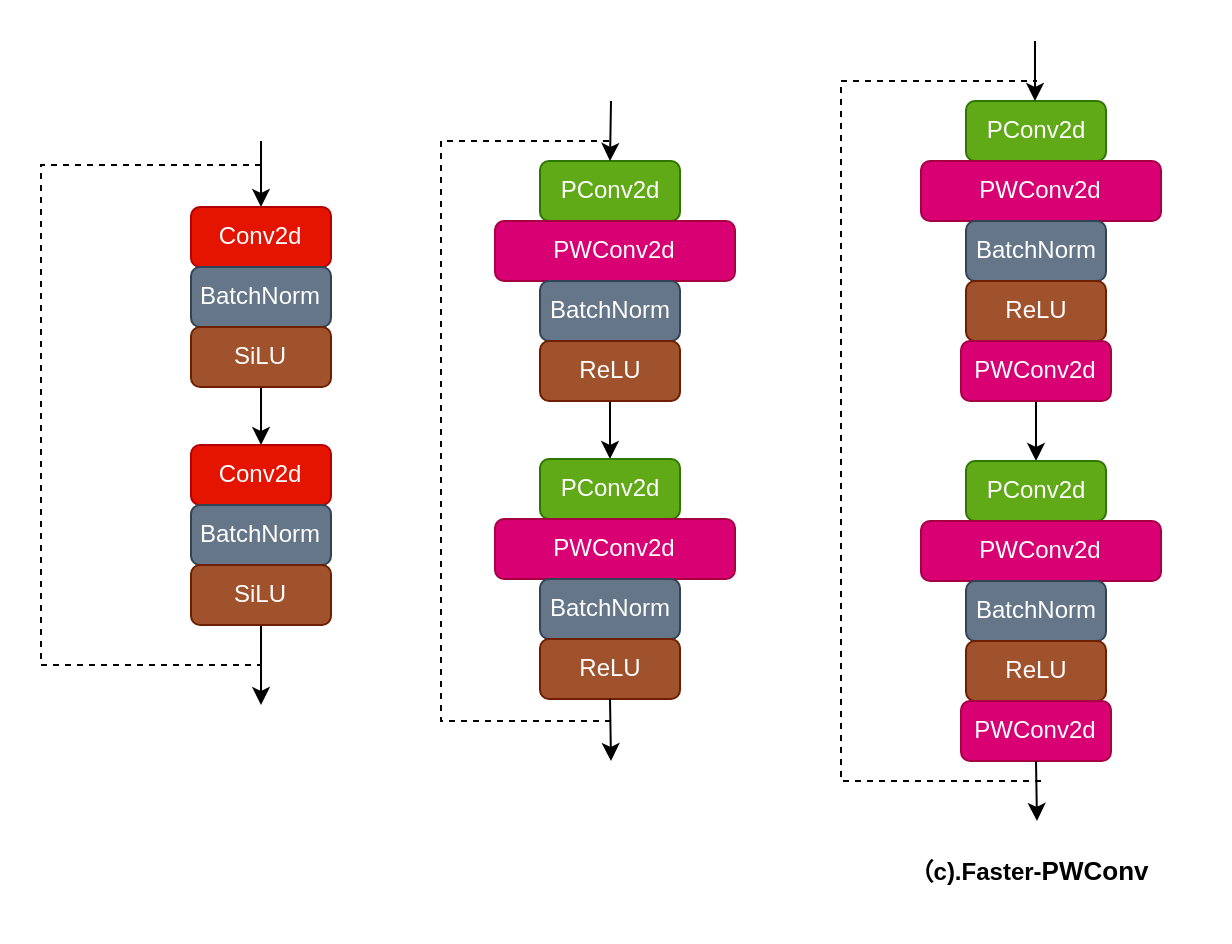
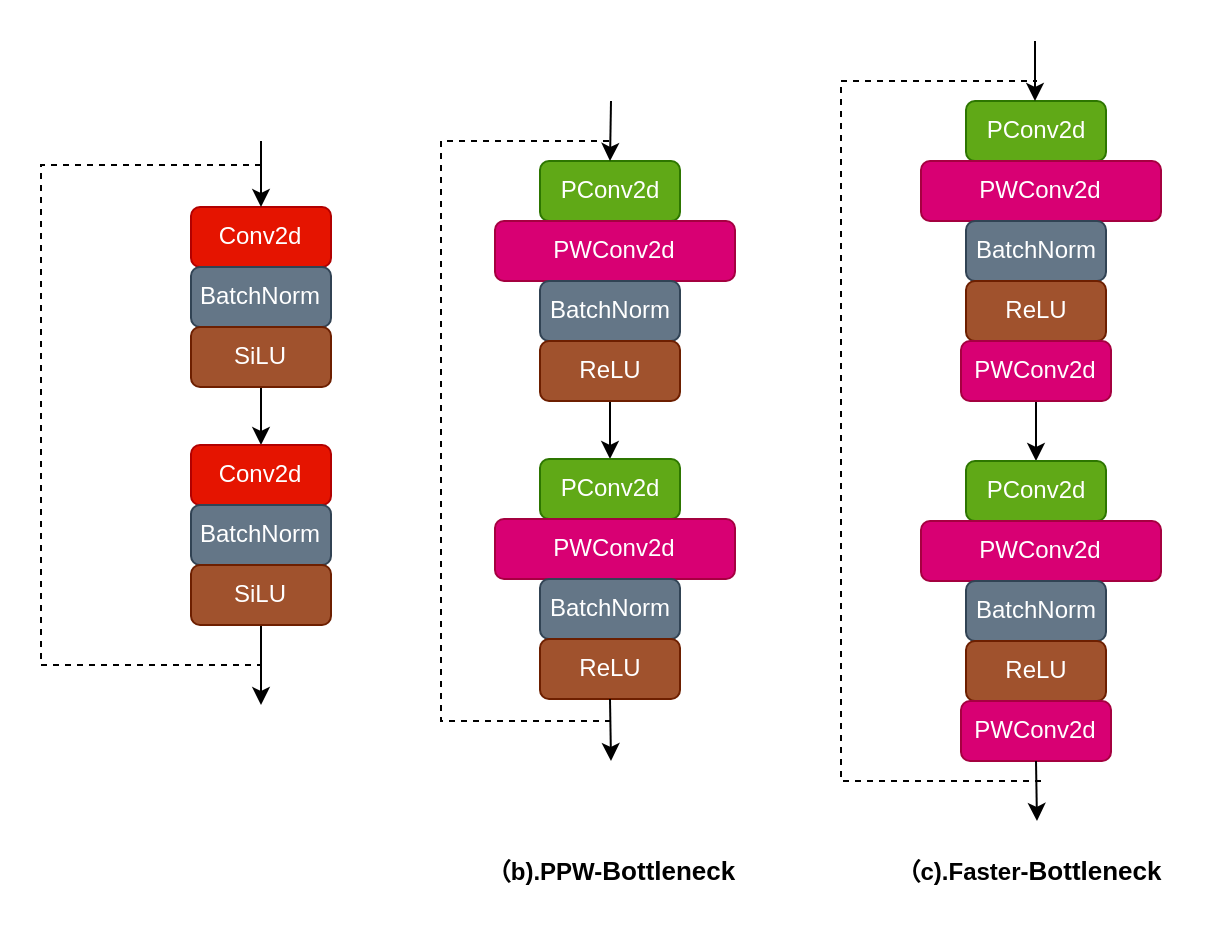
node "（b).PPW-Bottleneck": added
node "（c).Faster-PWConv": label "（c).Faster-PWConv" -> "（c).Faster-Bottleneck"
